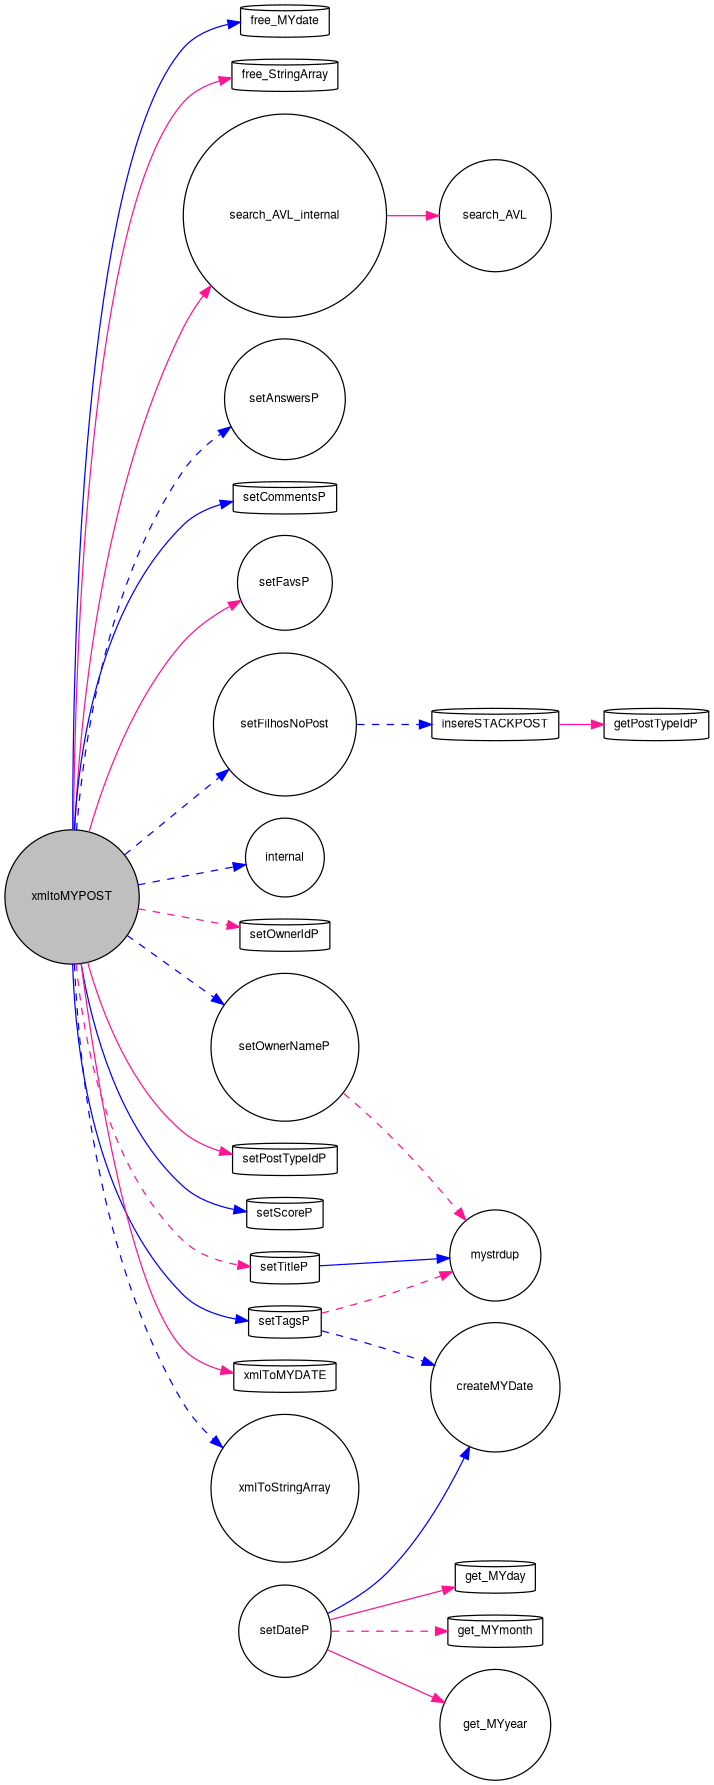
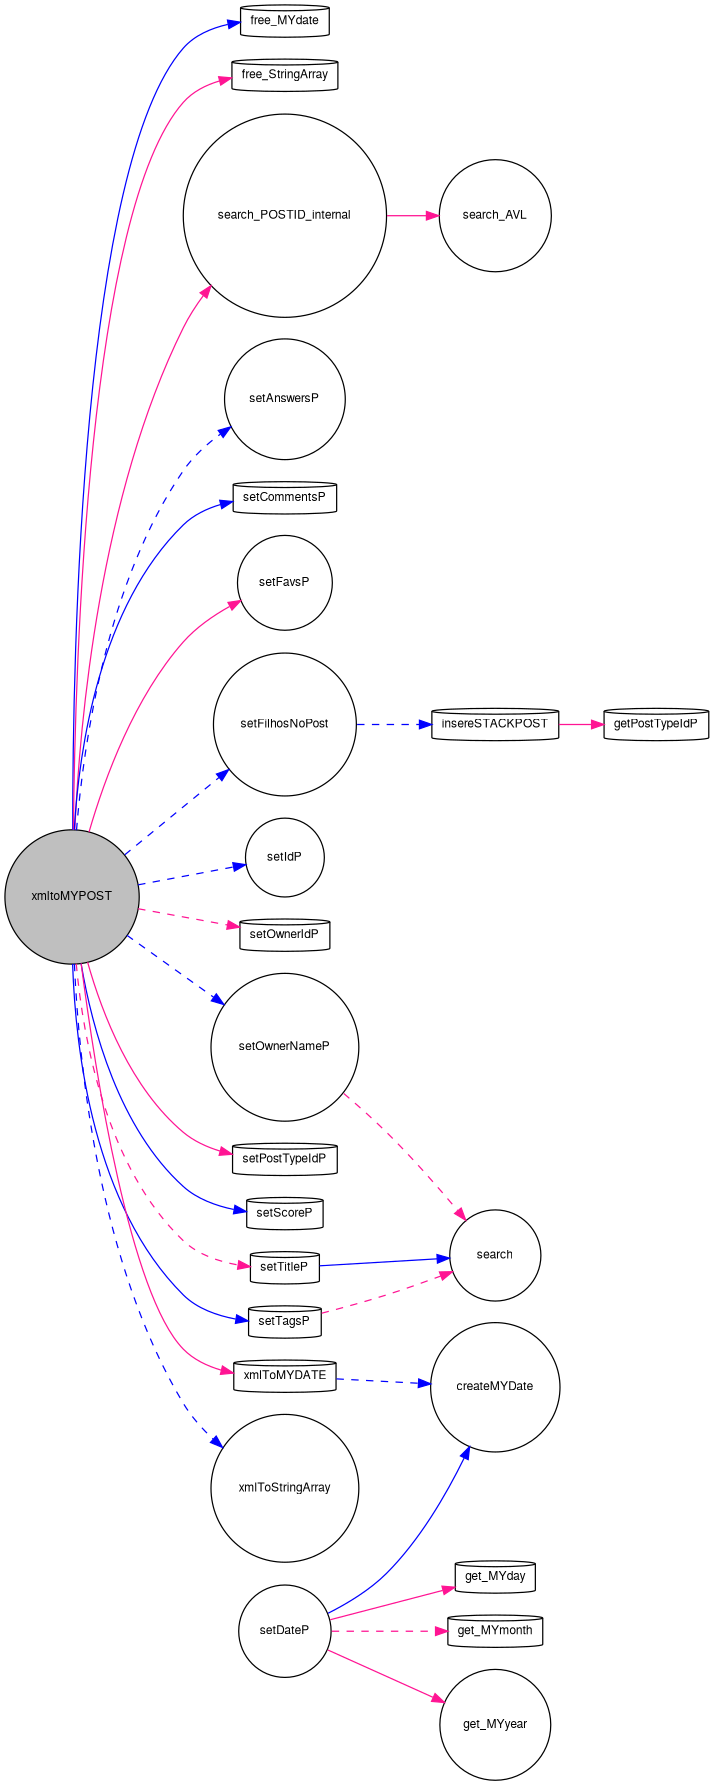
node "search_AVL_internal": label "search_AVL_internal" -> "search_POSTID_internal"
node "internal": label "internal" -> "setIdP"
node "mystrdup": label "mystrdup" -> "search"
edge "setTagsP" -> "createMYDate": now "xmlToMYDATE" -> "createMYDate"
